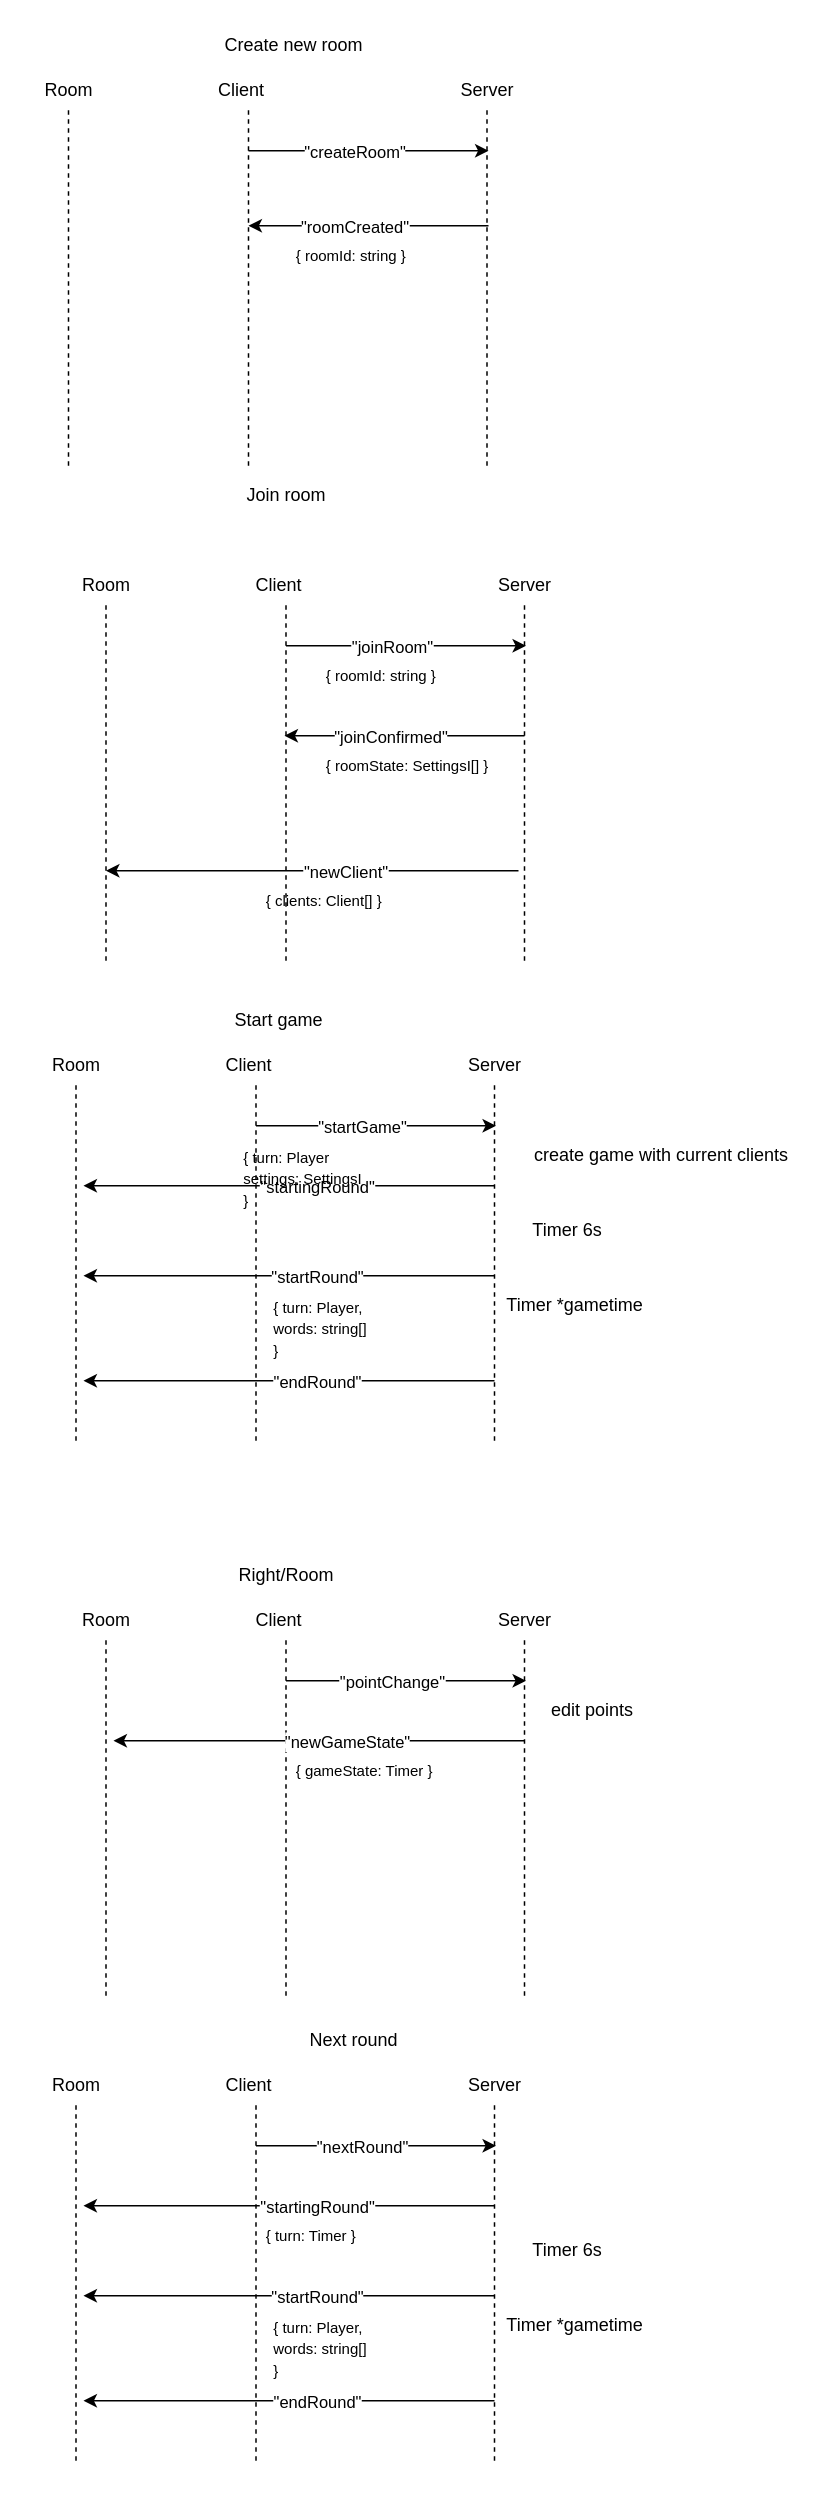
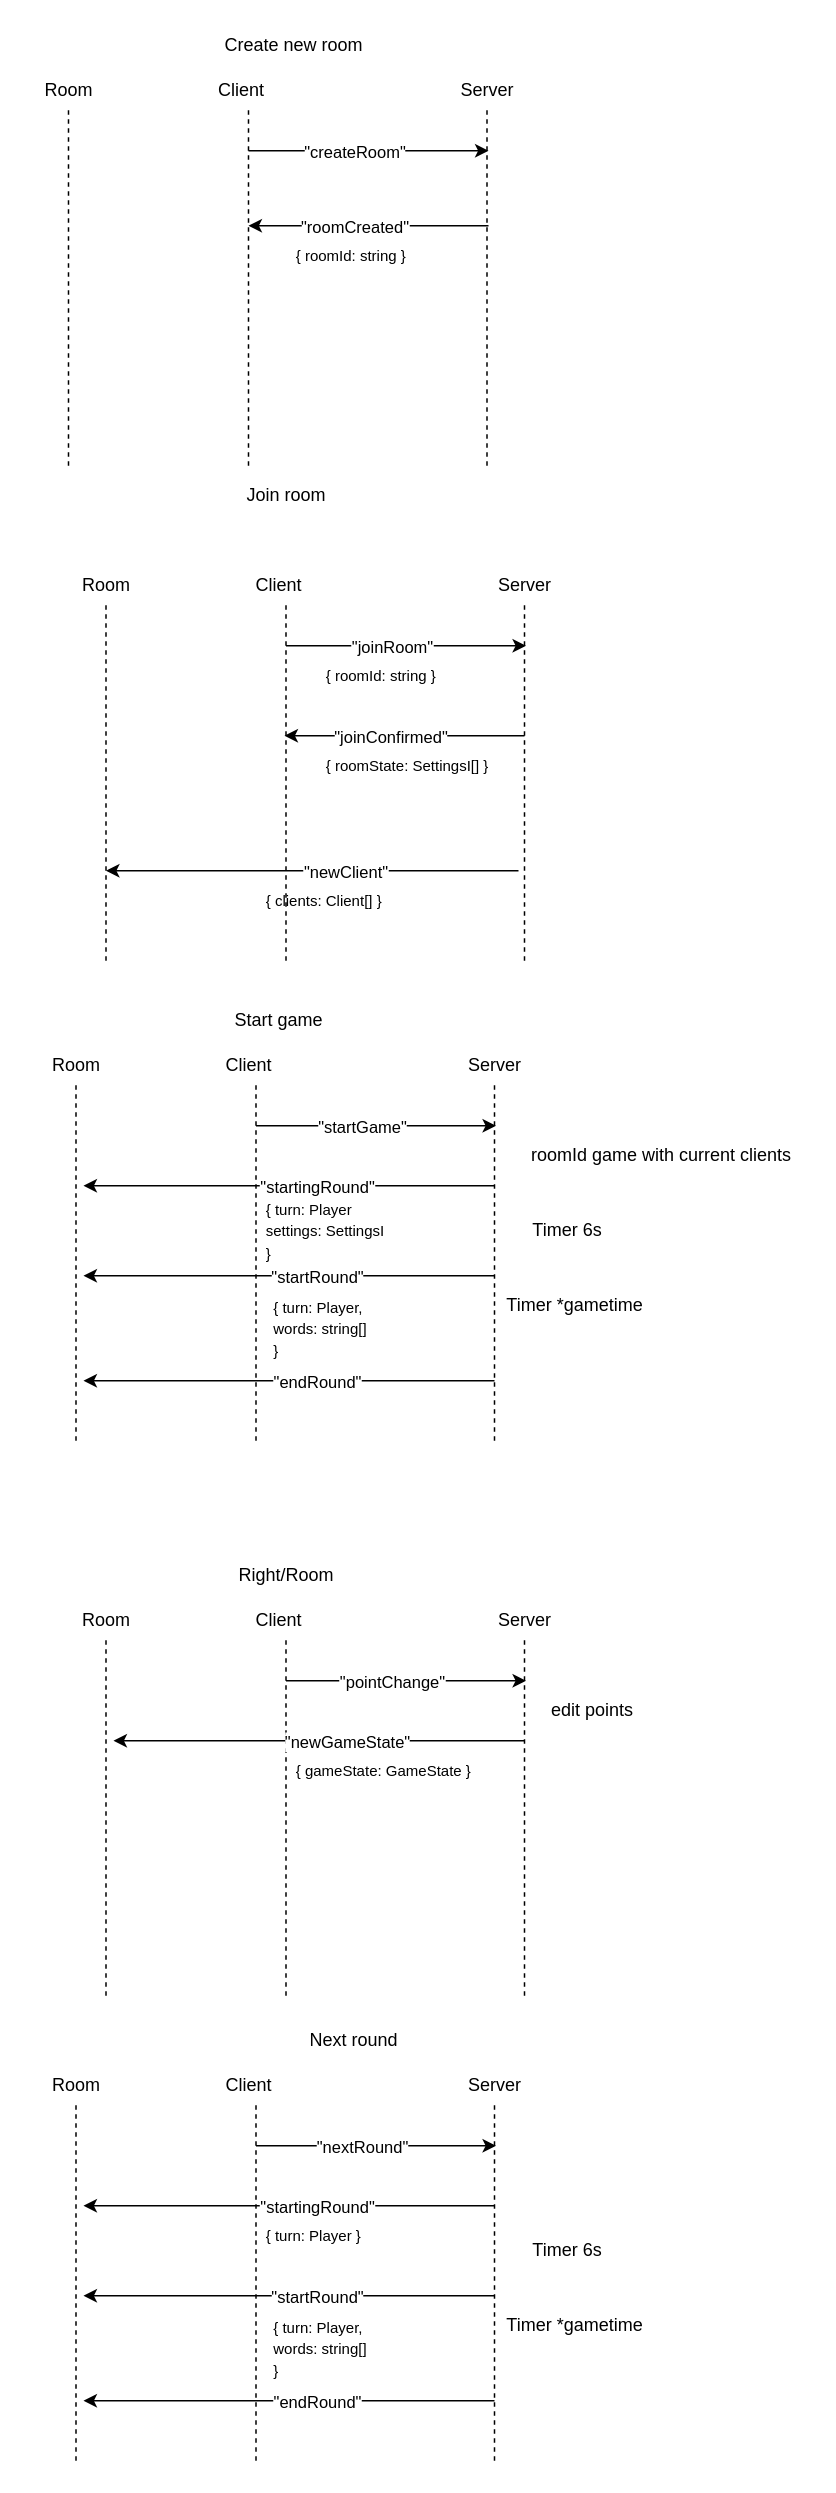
node "create game with current clients": label "create game with current clients" -> "roomId game with current clients"
node "{ turn: Player settings: SettingsI }": moved (308, 1178) -> (331, 1231)
node "{ gameState: Timer }": label "{ gameState: Timer }" -> "{ gameState: GameState }"
node "{ turn: Timer }": label "{ turn: Timer }" -> "{ turn: Player }"
